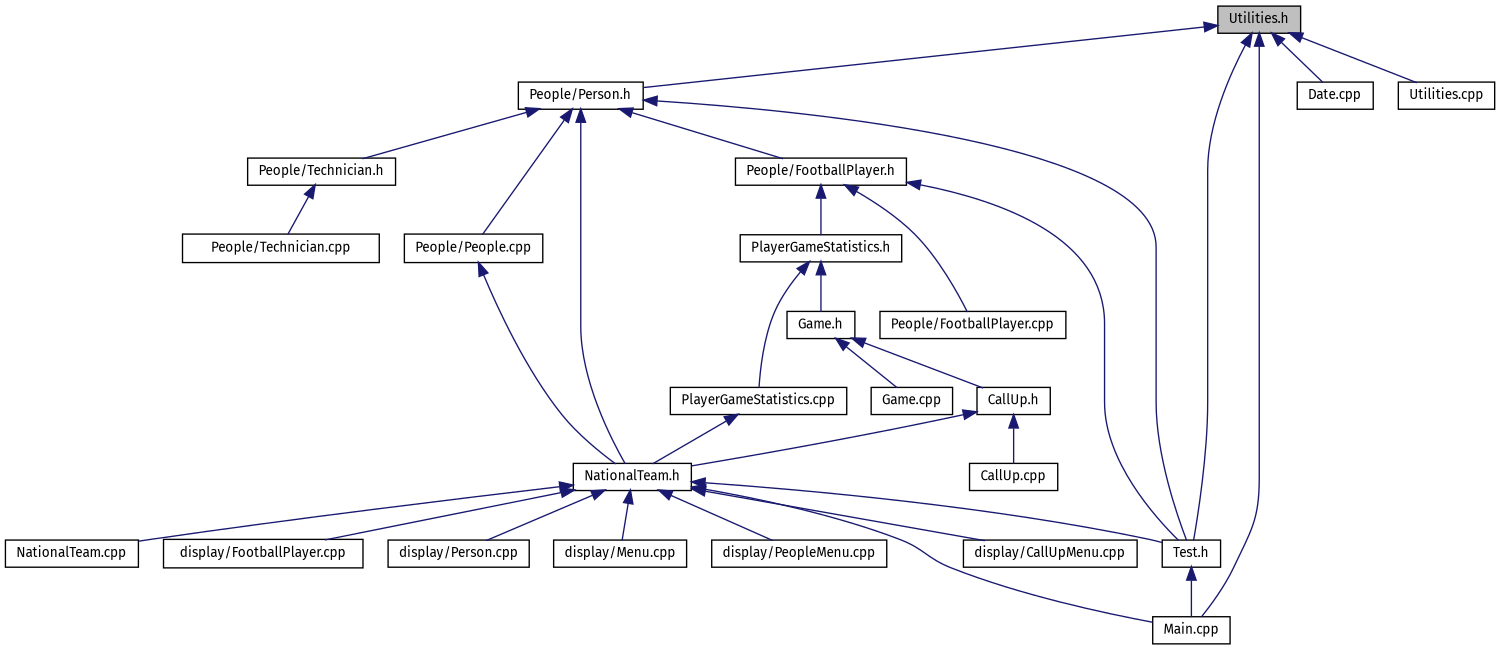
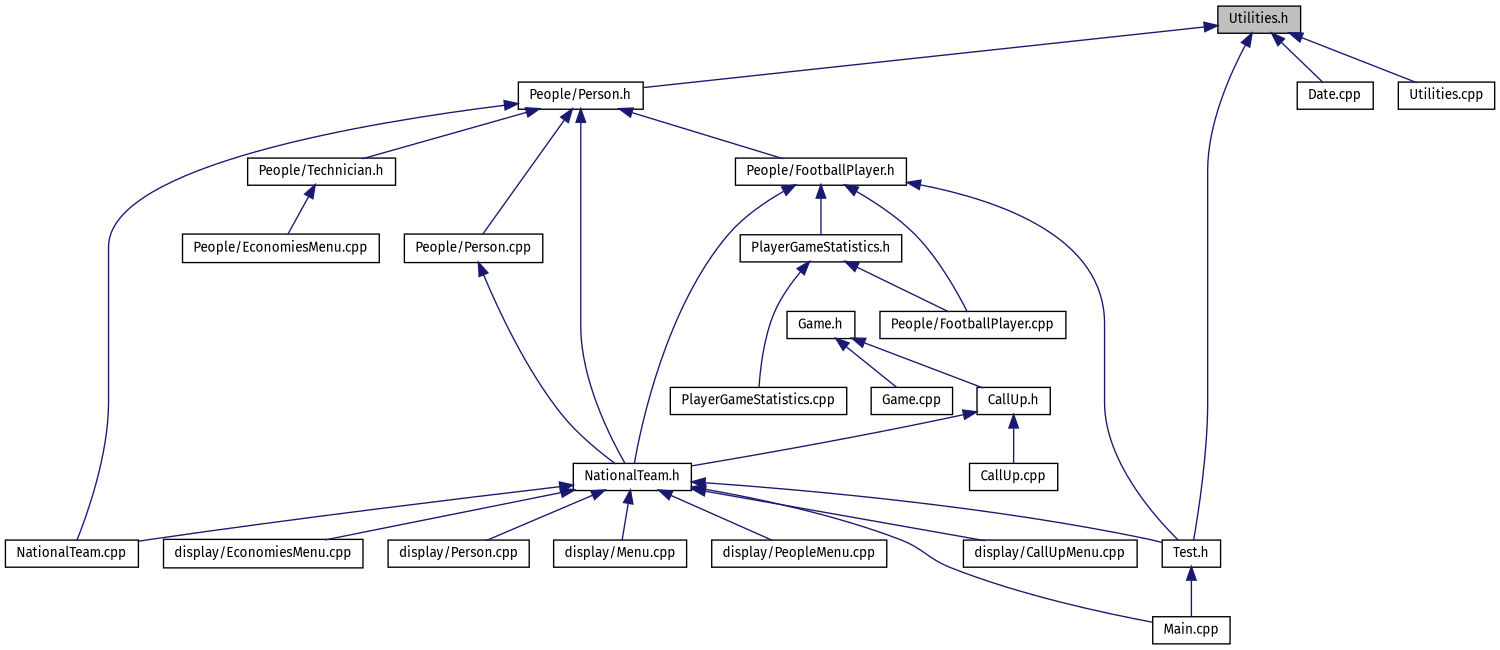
edge "Test.h" -> "People/Person.h": now "NationalTeam.cpp" -> "People/Person.h"
node "People/Technician.cpp": label "People/Technician.cpp" -> "People/EconomiesMenu.cpp"
node "People/People.cpp": label "People/People.cpp" -> "People/Person.cpp"
edge "Game.h" -> "PlayerGameStatistics.h": now "People/FootballPlayer.cpp" -> "PlayerGameStatistics.h"
edge "Main.cpp" -> "Utilities.h": removed
edge "NationalTeam.h" -> "PlayerGameStatistics.cpp": now "NationalTeam.h" -> "People/FootballPlayer.h"
node "display/FootballPlayer.cpp": label "display/FootballPlayer.cpp" -> "display/EconomiesMenu.cpp"
